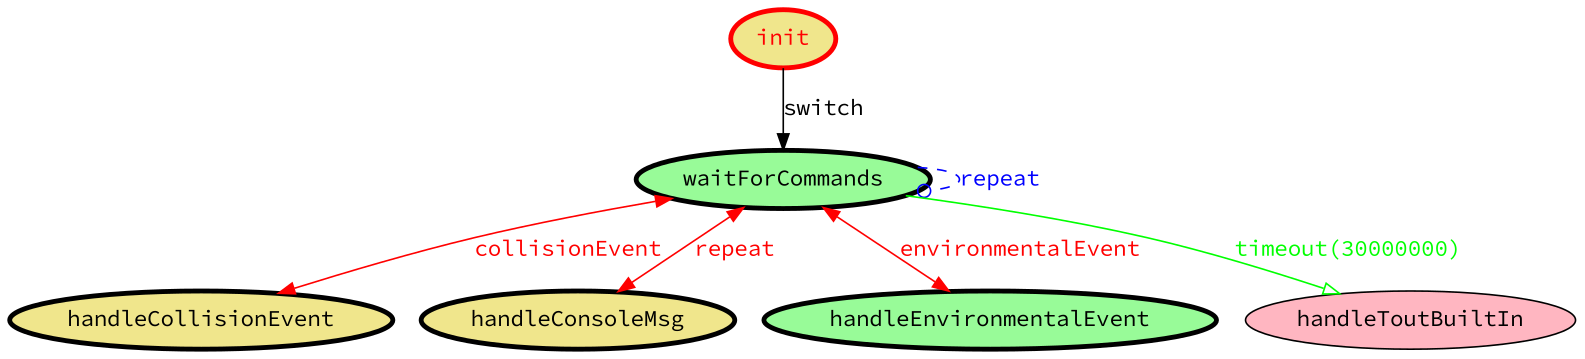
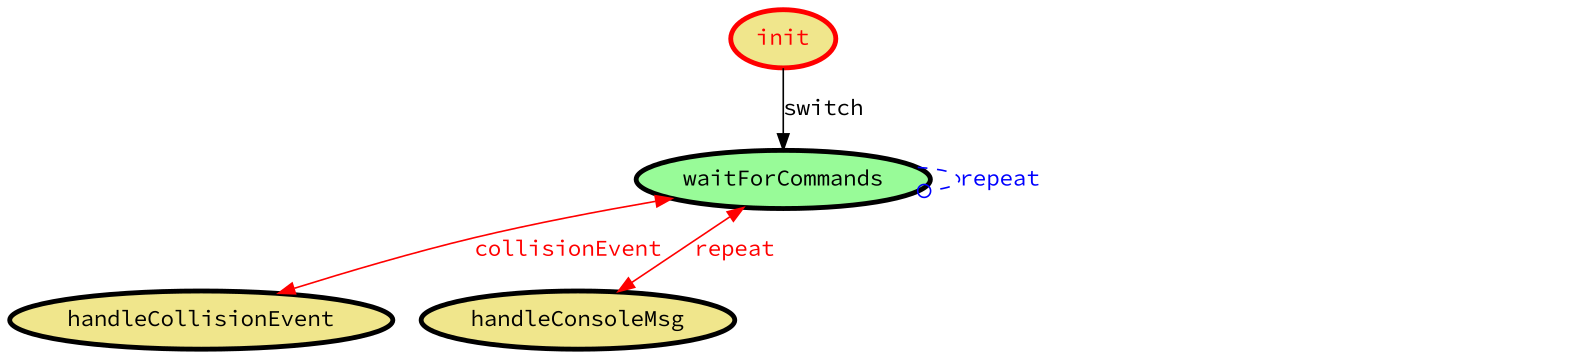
node "handleEnvironmentalEvent": removed
node "handleToutBuiltIn": removed
